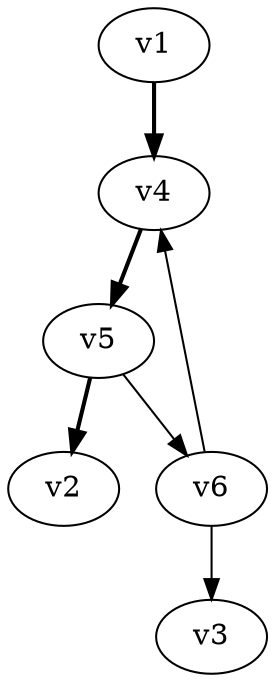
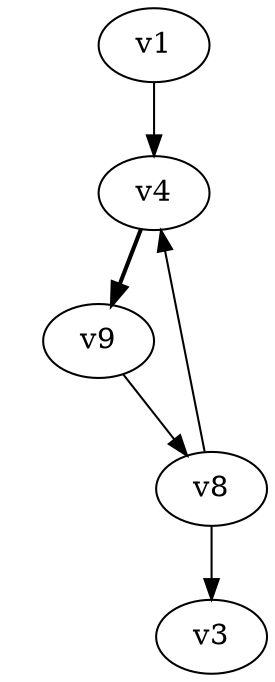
edge "v1" -> "v4": style bold -> solid
node "v5": label "v5" -> "v9"
node "v2": removed
node "v6": label "v6" -> "v8"
